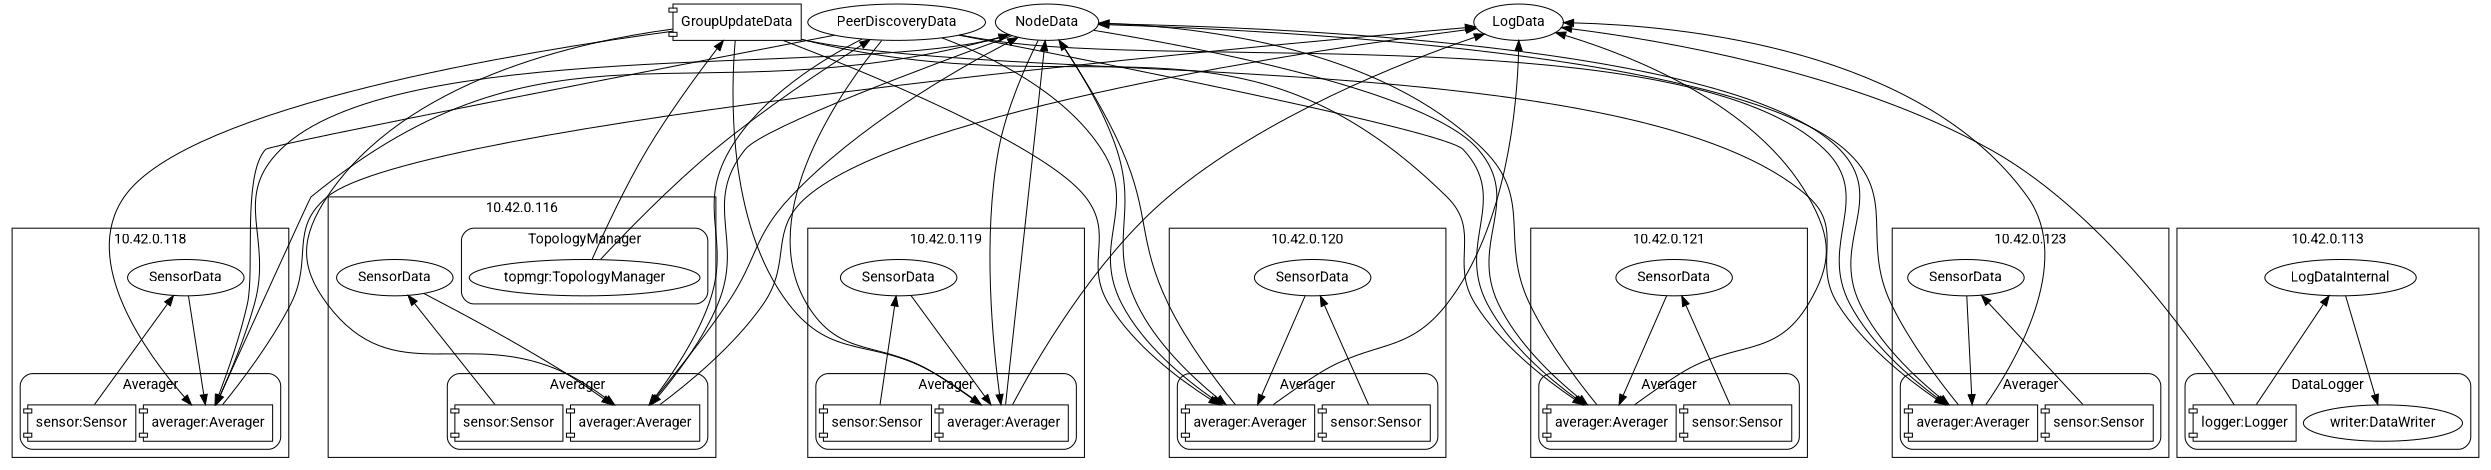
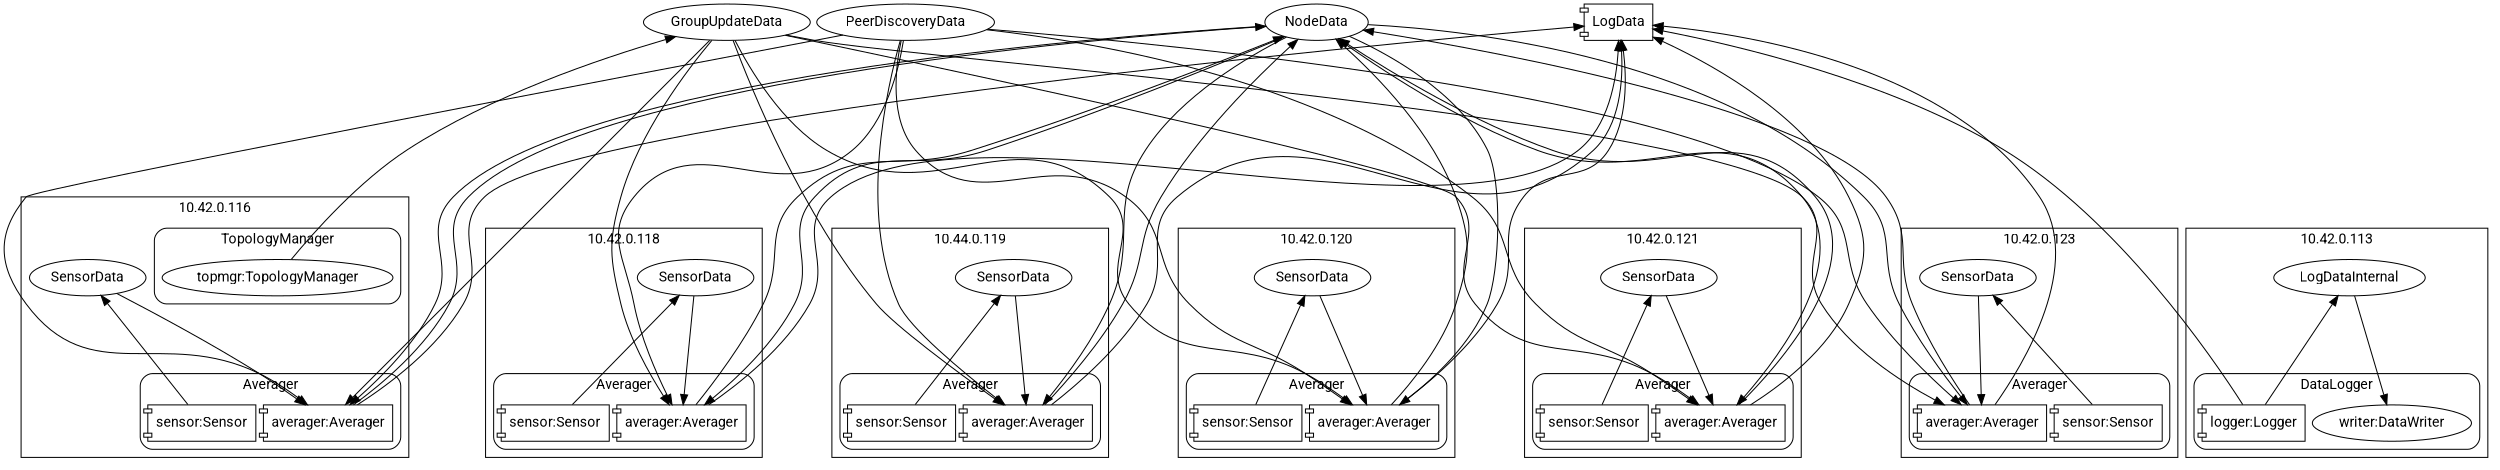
node "GroupUpdateData": shape component -> ellipse
node "LogData": shape ellipse -> component
edge "topmgr:TopologyManager" -> "PeerDiscoveryData": removed
cluster "10.42.0.119": label "10.42.0.119" -> "10.44.0.119"
